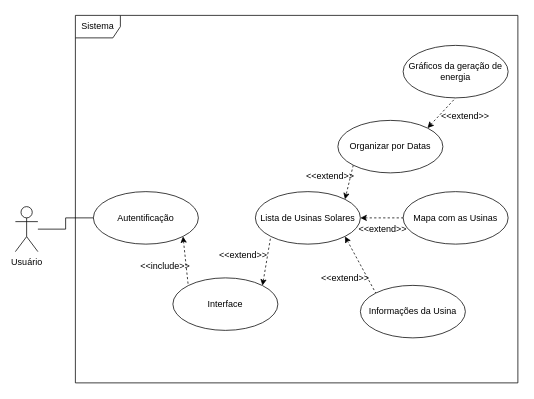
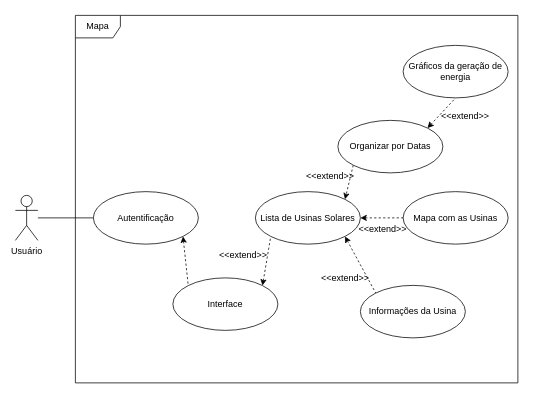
node "Sistema": label "Sistema" -> "Mapa"
node "Usuário": moved (27, 229) -> (27, 218)
node "<<include>>": removed
